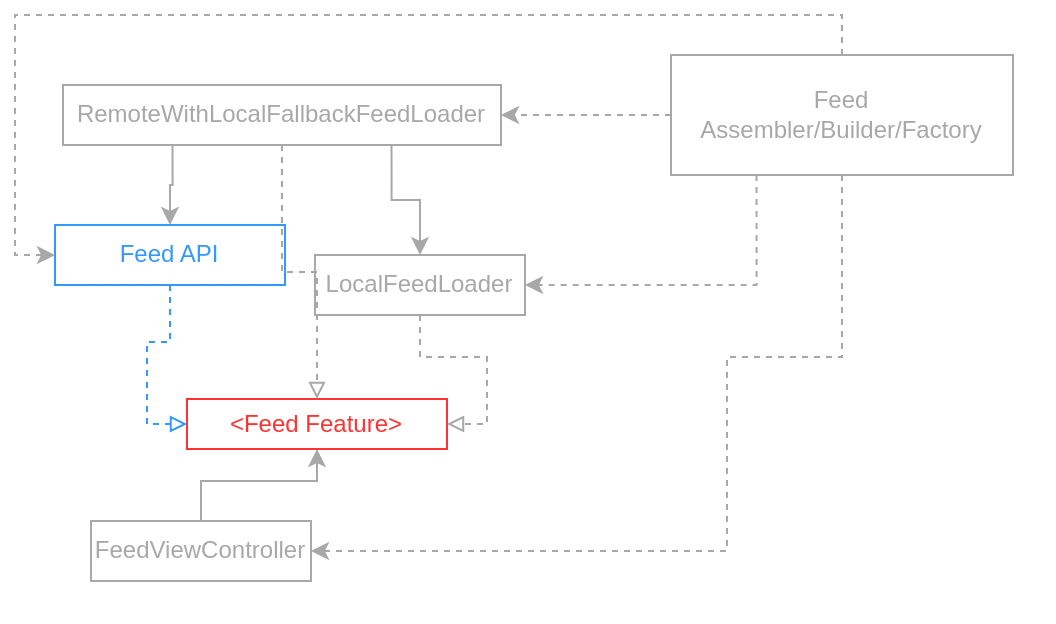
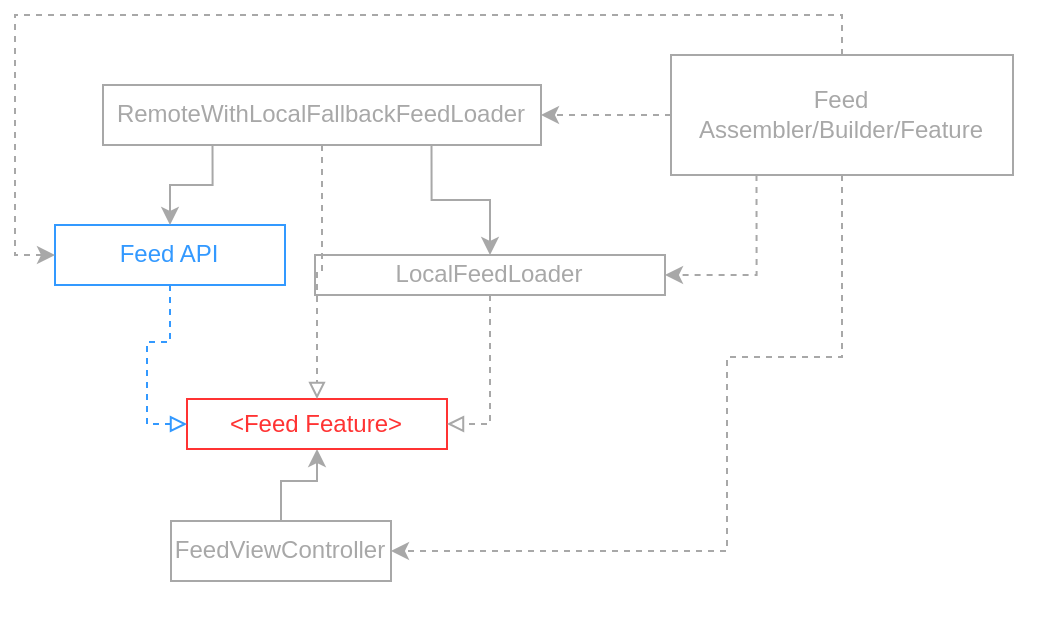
node "RemoteWithLocalFallbackFeedLoader": moved (282, 115) -> (322, 115)
node "Feed Assembler/Builder/Factory": label "Feed Assembler/Builder/Factory" -> "Feed Assembler/Builder/Feature"
node "LocalFeedLoader": size 210x60 -> 350x40
node "FeedViewController": moved (201, 551) -> (281, 551)
